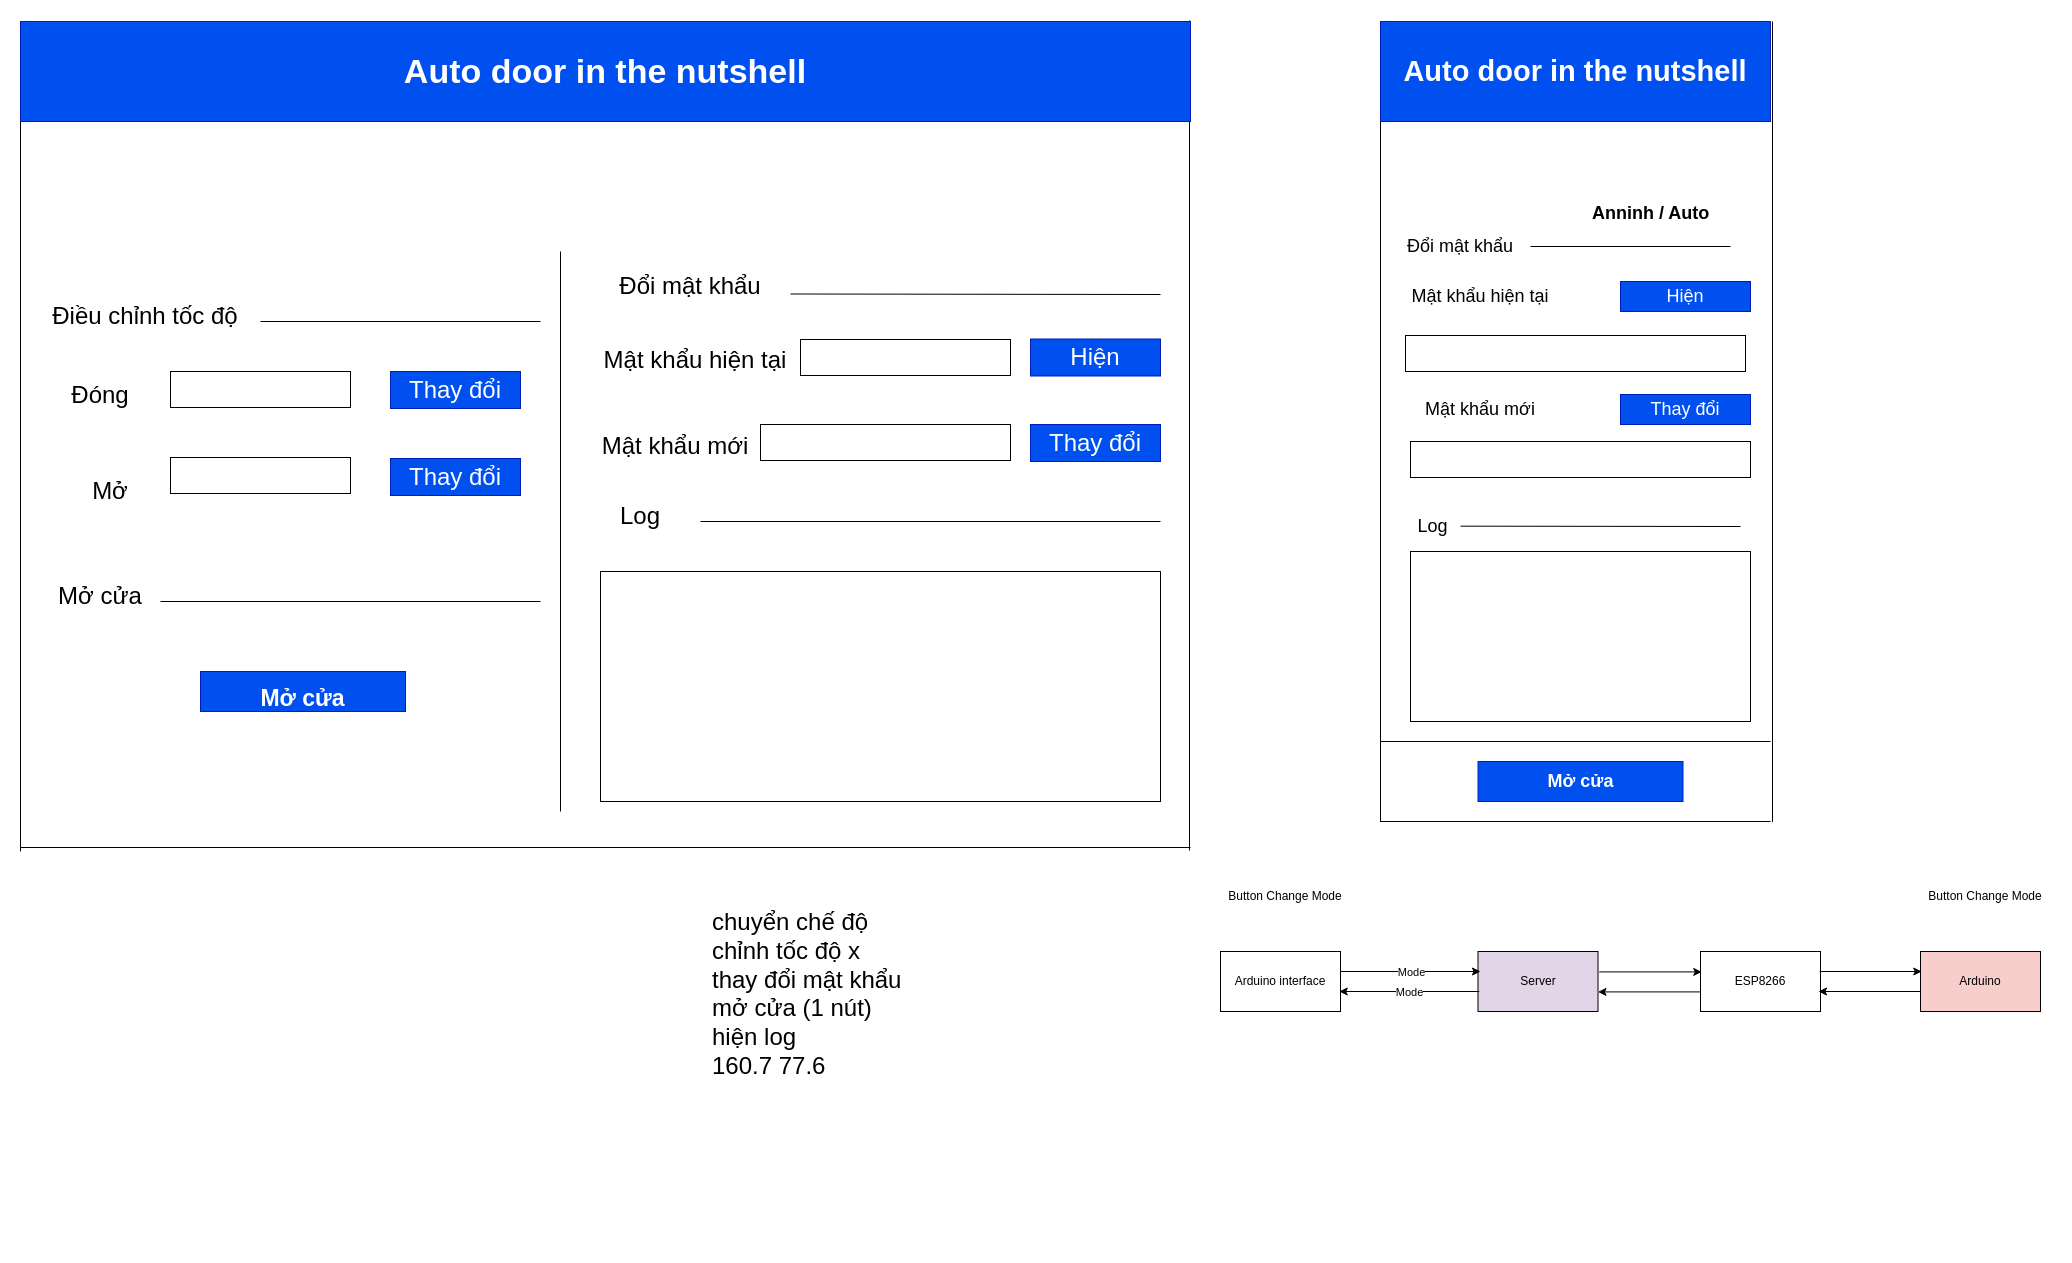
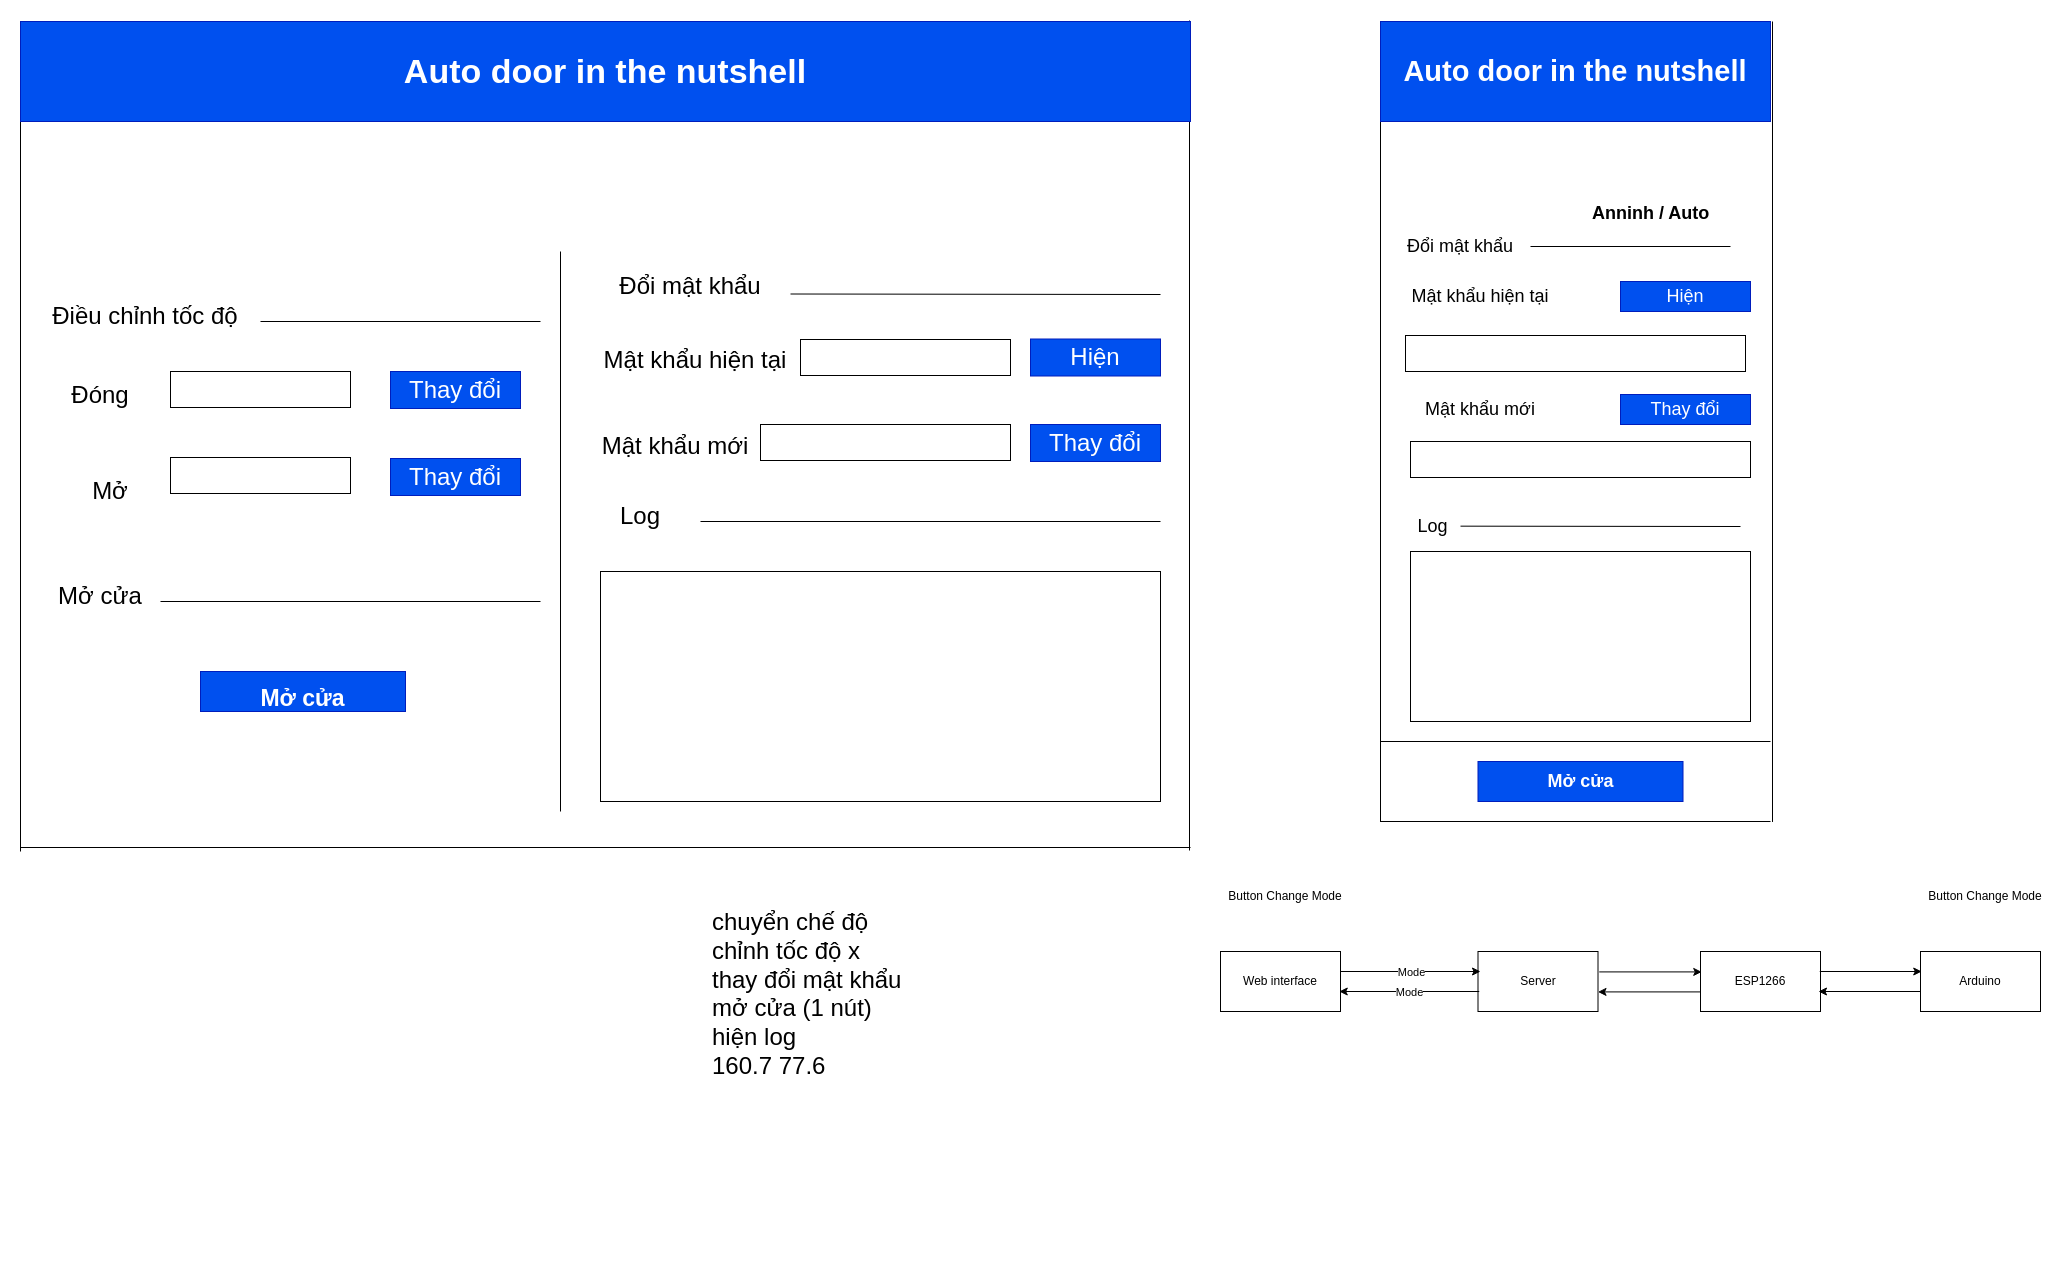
node "Arduino interface": label "Arduino interface" -> "Web interface"
node "Server": fillcolor #e1d5e7 -> #ffffff
node "ESP8266": label "ESP8266" -> "ESP1266"
node "Arduino": fillcolor #f8cecc -> #ffffff
